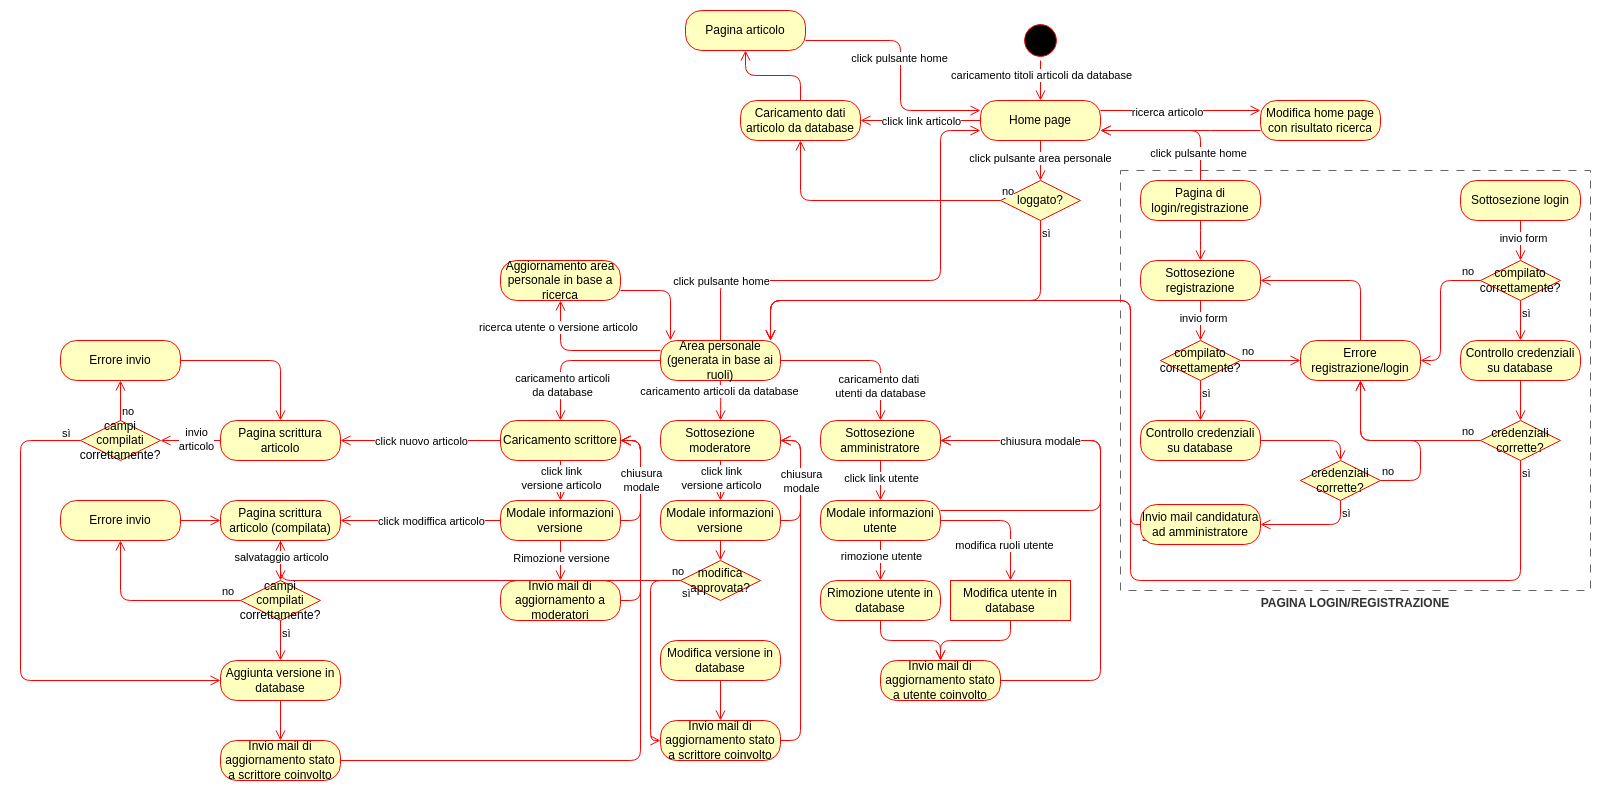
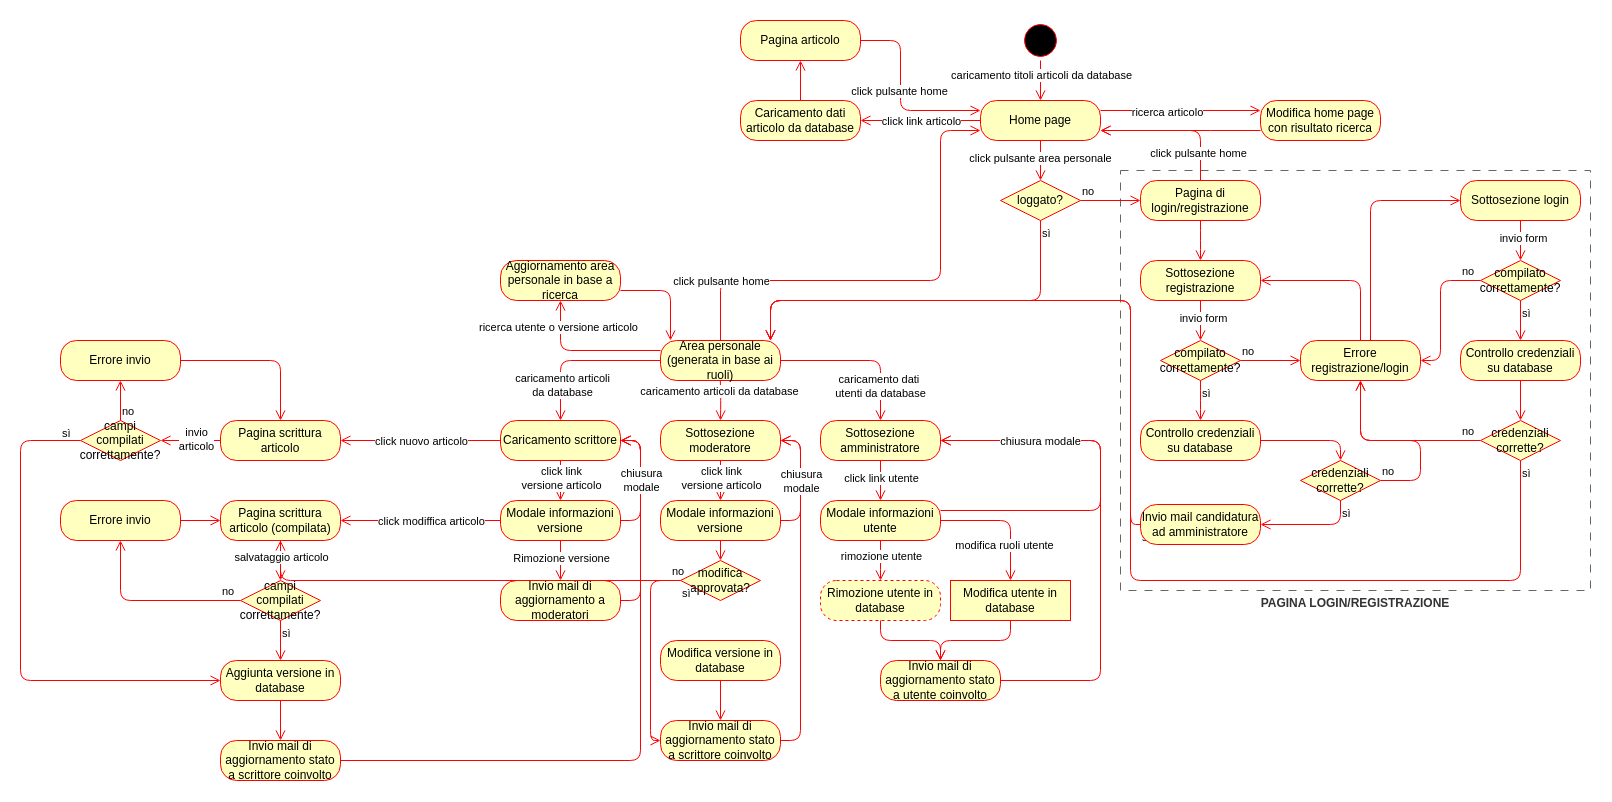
node "Pagina articolo": moved (746, 31) -> (801, 41)
edge "loggato?" -> "Caricamento dati articolo da database": now "loggato?" -> "Pagina di login/registrazione"
edge "Errore registrazione/login" -> "Sottosezione login": added
node "Rimozione utente in database": style solid -> dashed
